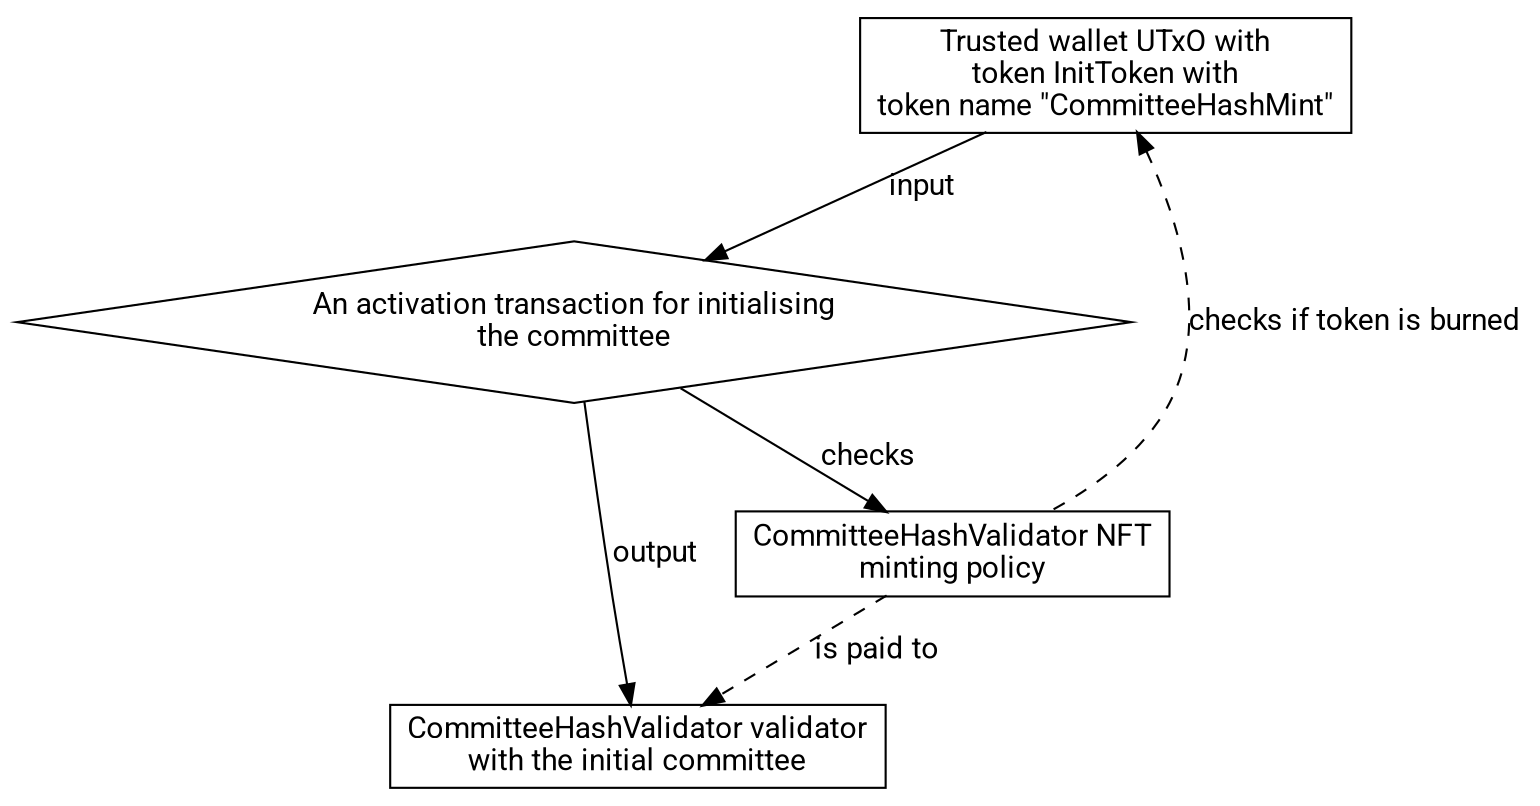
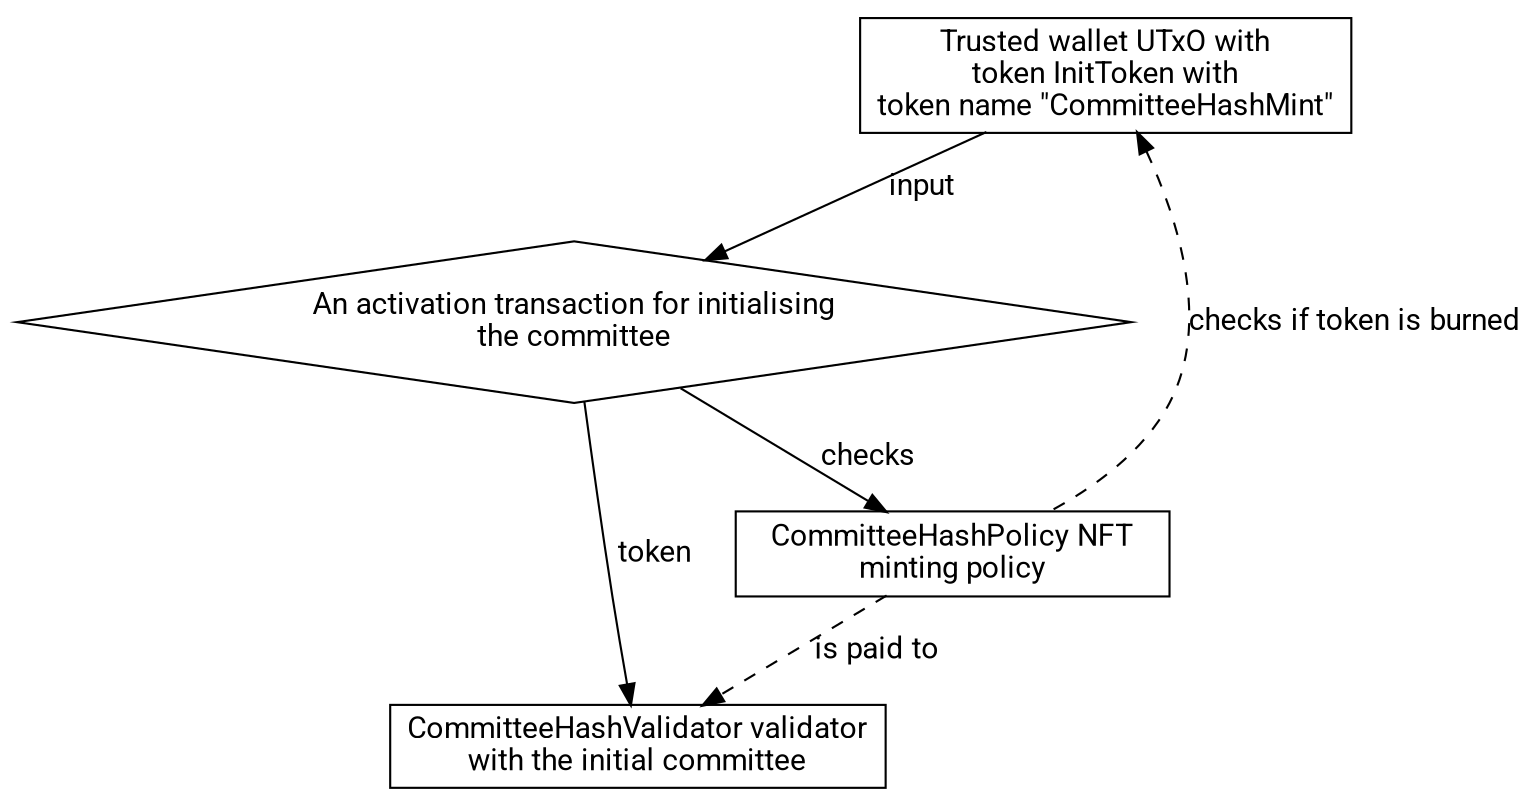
edge "An activation transaction for initialising the committee" -> "CommitteeHashValidator validator with the initial committee": label "output" -> "token"
node "CommitteeHashValidator NFT minting policy": label "CommitteeHashValidator NFT minting policy" -> "CommitteeHashPolicy NFT minting policy"
